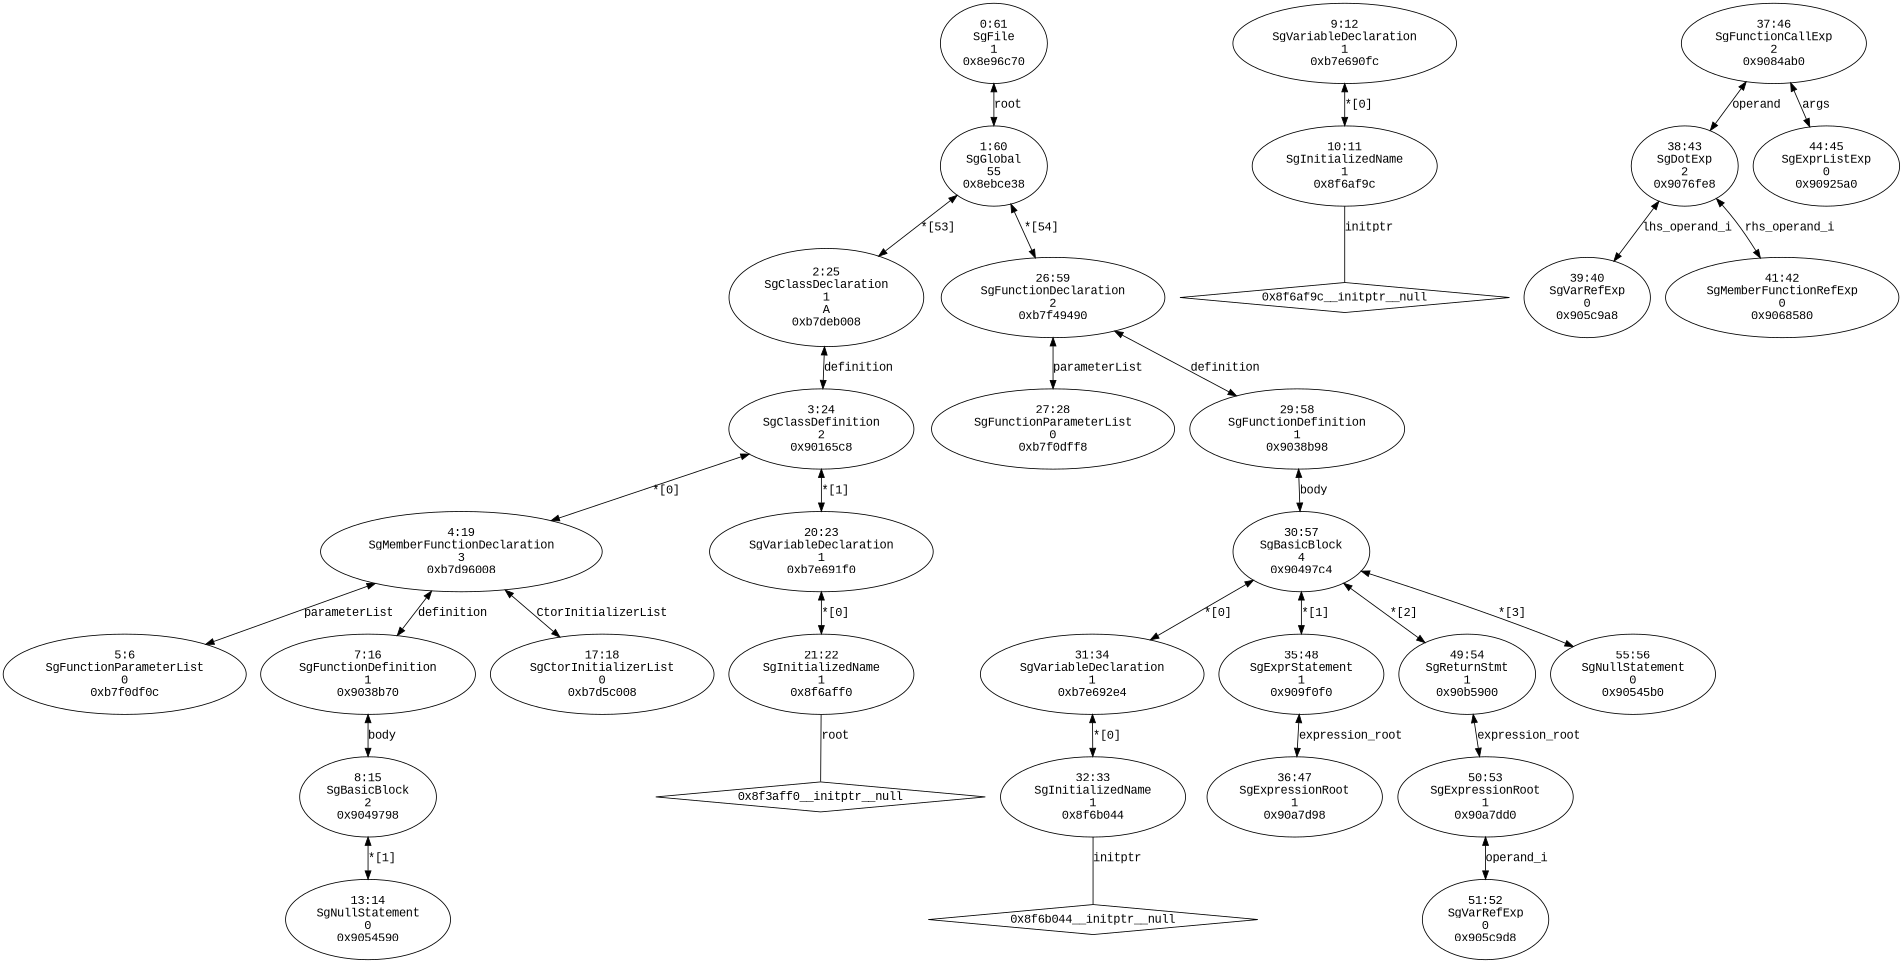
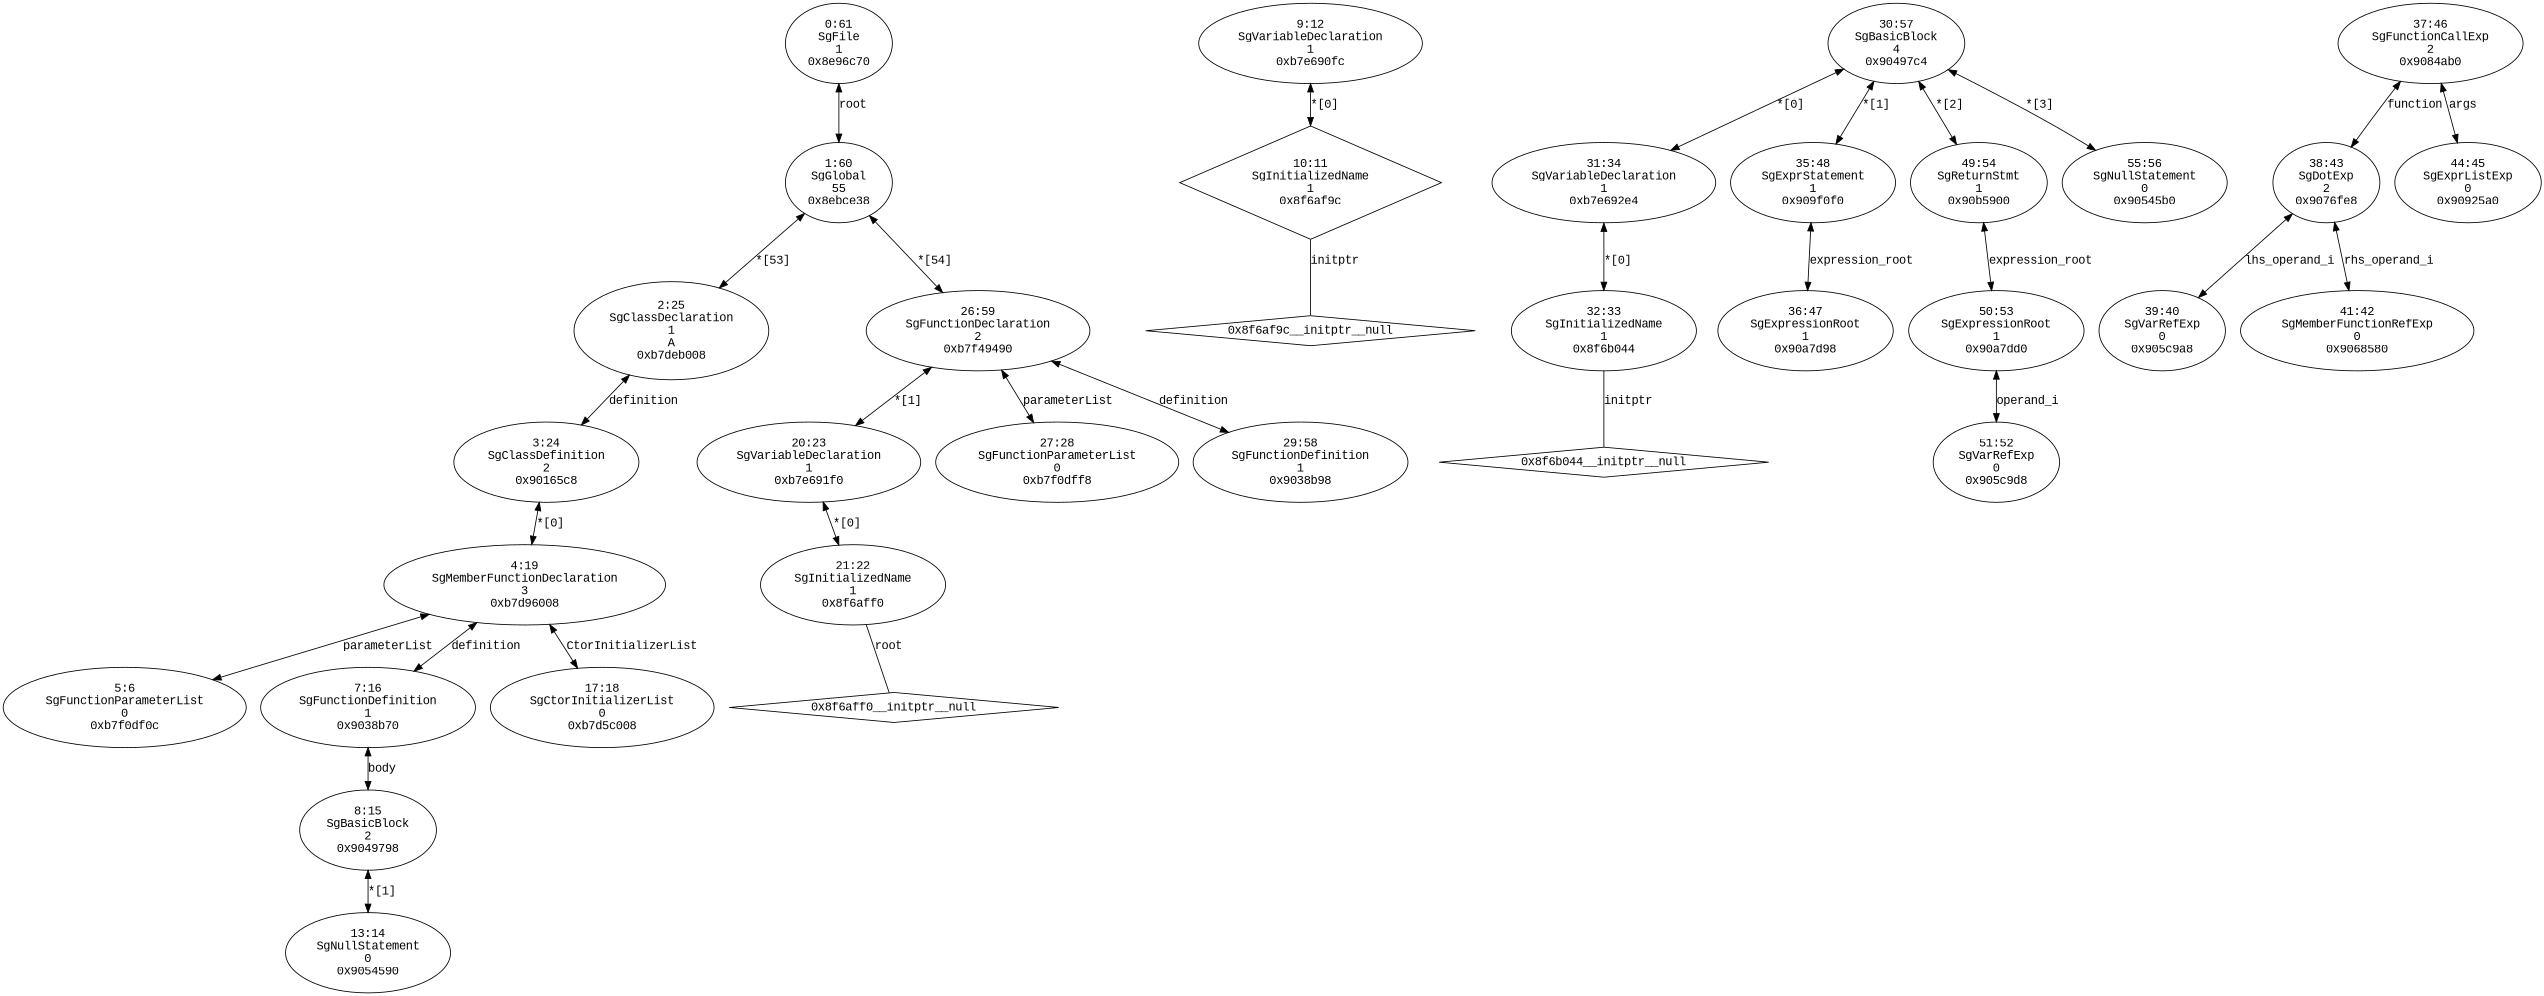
edge "37:46 SgFunctionCallExp 2 0x9084ab0" -- "38:43 SgDotExp 2 0x9076fe8": label "operand" -> "function"
node "10:11 SgInitializedName 1 0x8f6af9c": shape ellipse -> diamond
edge "3:24 SgClassDefinition 2 0x90165c8" -- "20:23 SgVariableDeclaration 1 0xb7e691f0": now "26:59 SgFunctionDeclaration 2 0xb7f49490" -- "20:23 SgVariableDeclaration 1 0xb7e691f0"
edge "29:58 SgFunctionDefinition 1 0x9038b98" -- "30:57 SgBasicBlock 4 0x90497c4": removed, label "body"
node "0x8f3aff0__initptr__null": label "0x8f3aff0__initptr__null" -> "0x8f6aff0__initptr__null"
